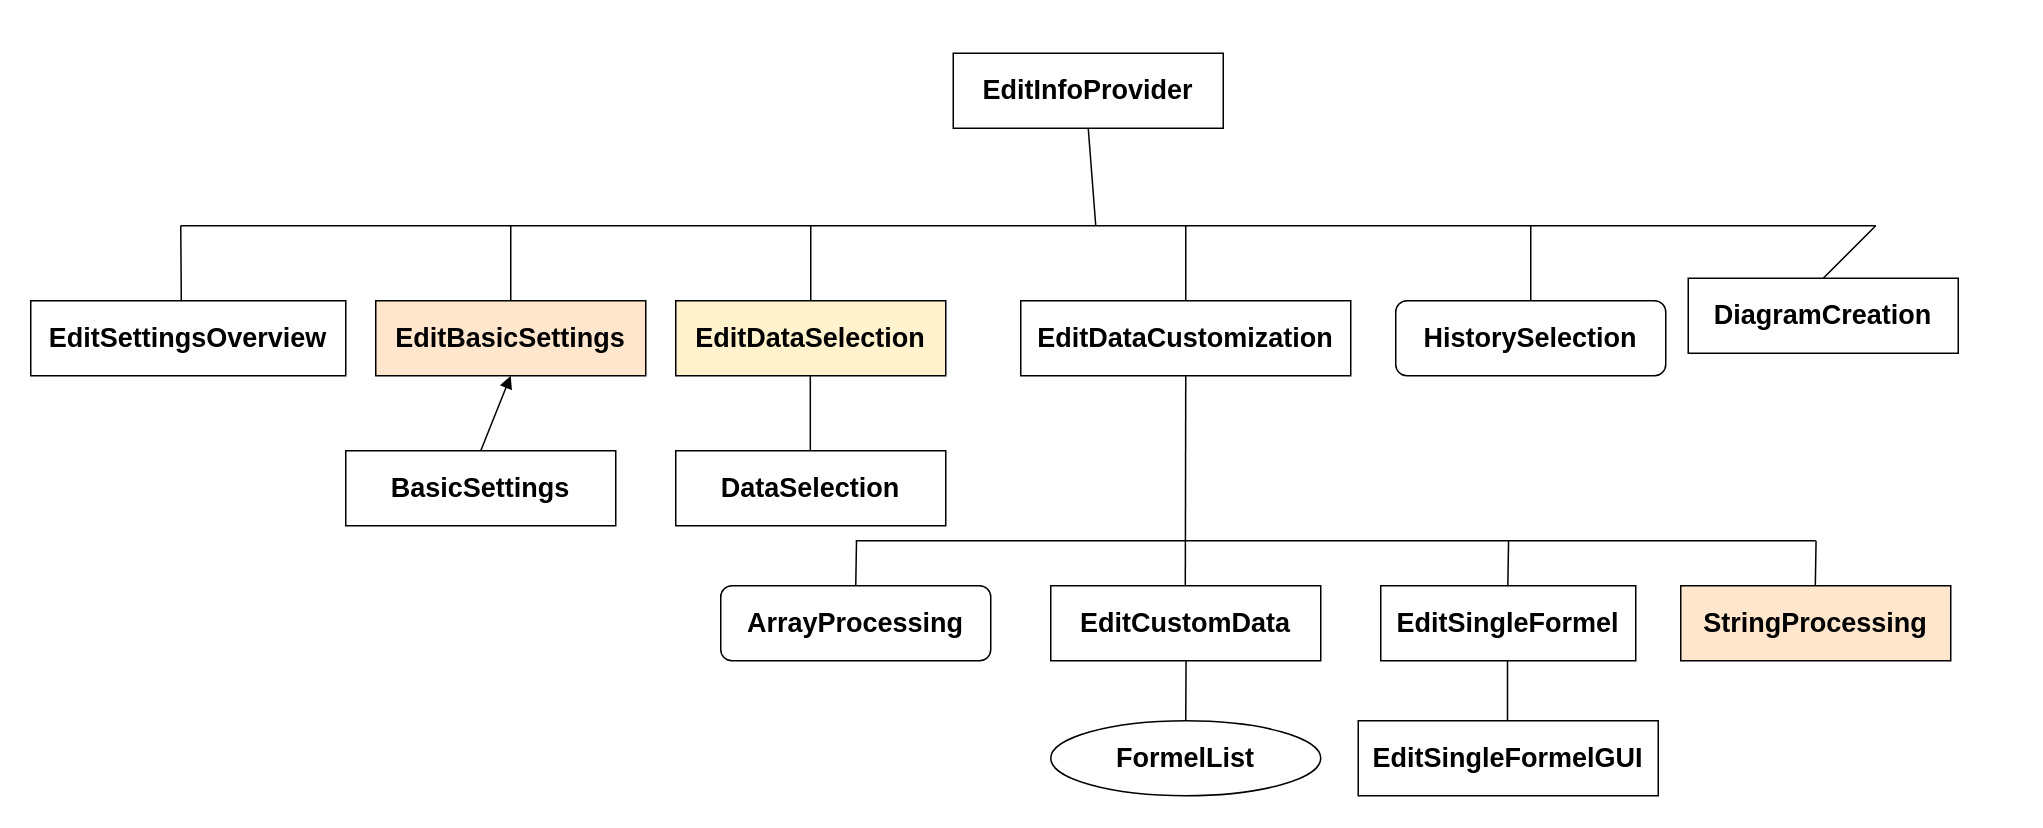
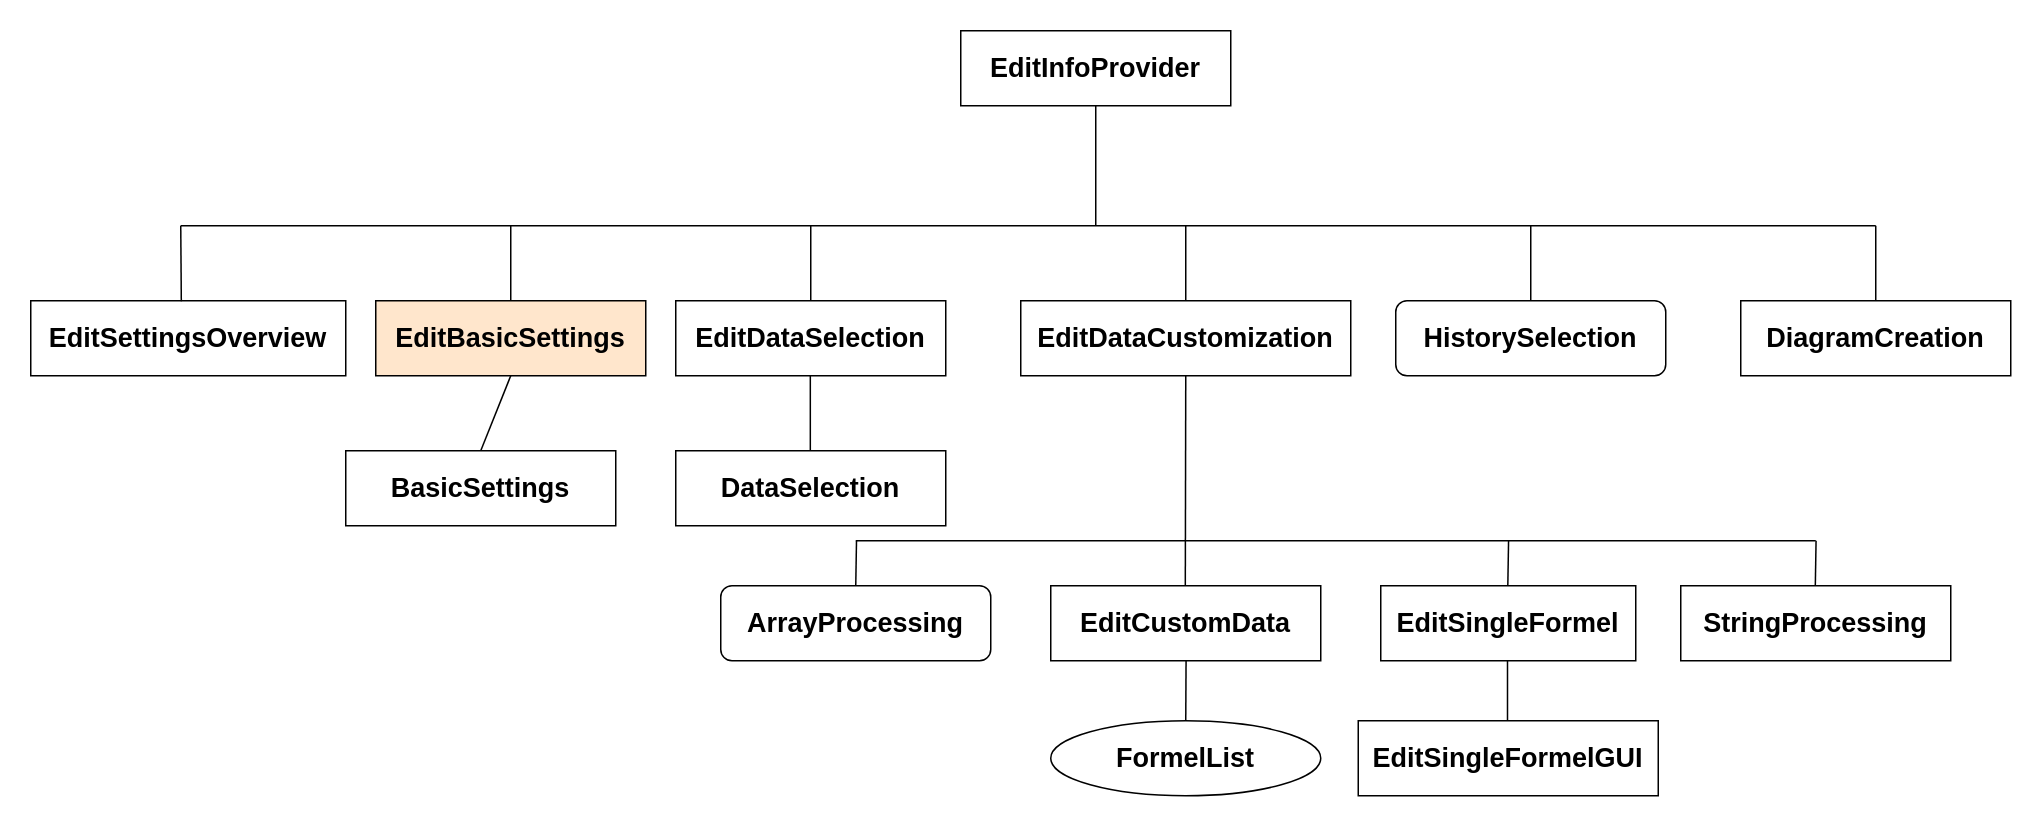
node "EditInfoProvider": moved (1088, 91) -> (1096, 68)
node "DiagramCreation": moved (1823, 316) -> (1876, 338)
node "EditDataSelection": fillcolor #fff2cc -> #ffffff
edge "BasicSettings" -> "EditBasicSettings": arrowhead block -> none
node "StringProcessing": fillcolor #ffe6cc -> #ffffff
